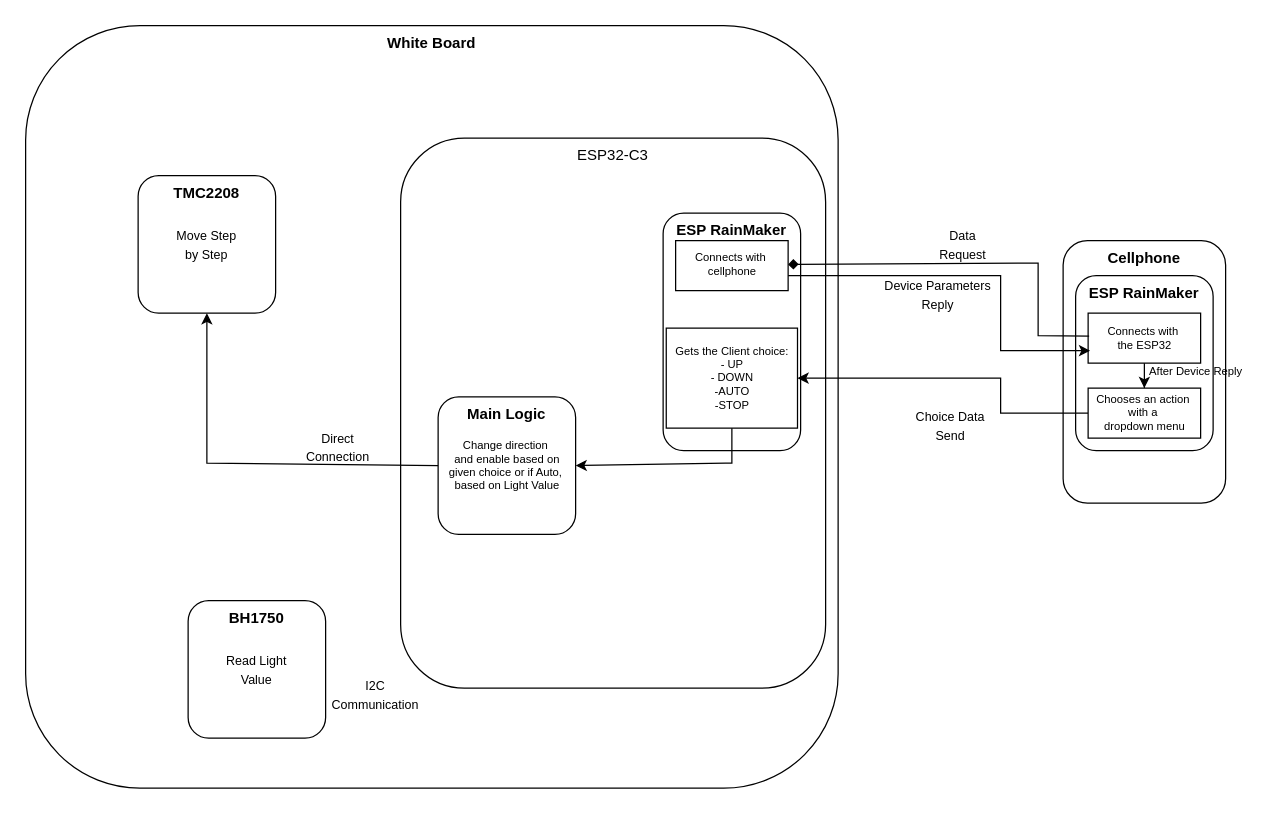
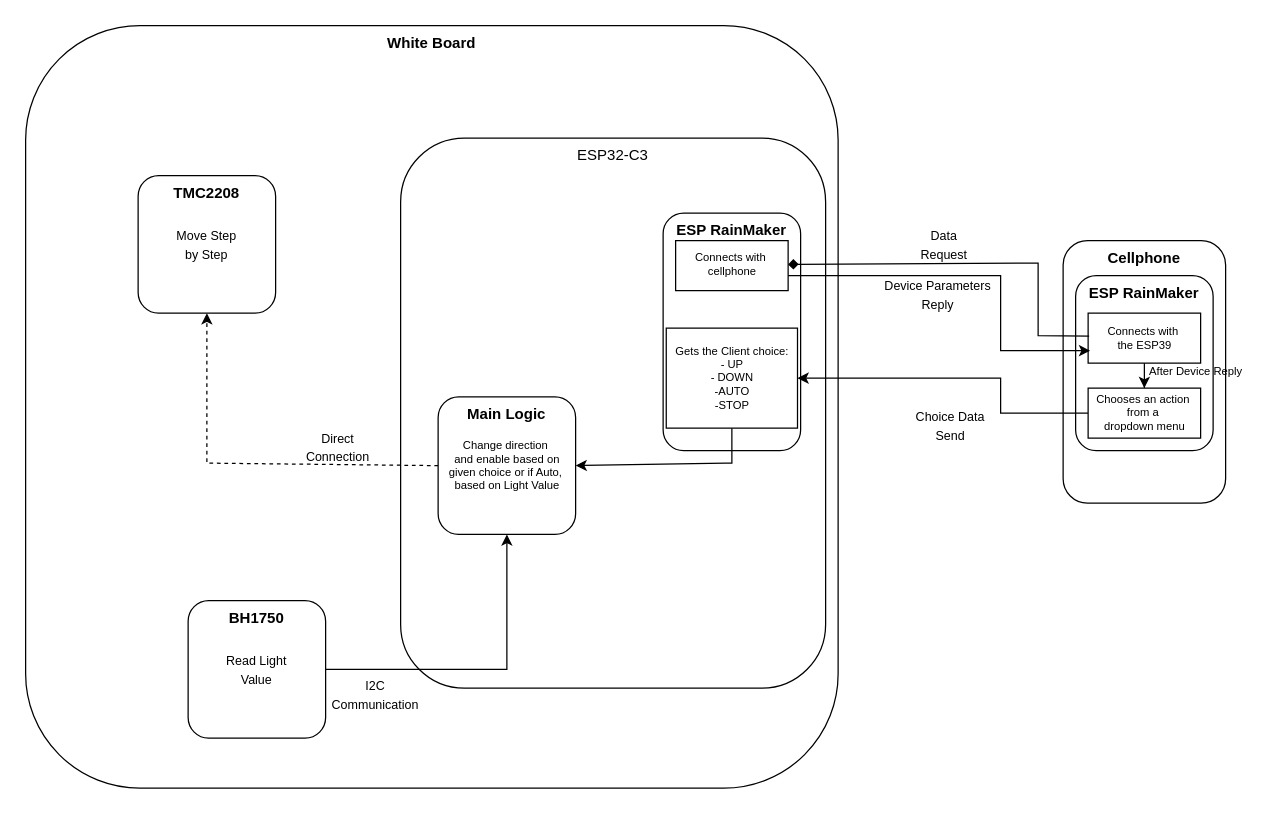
node "Data Request": moved (963, 244) -> (944, 244)
node "Connects with the ESP32": label "Connects with the ESP32" -> "Connects with the ESP39"
node "Chooses an action with a dropdown menu": label "Chooses an action with a dropdown menu" -> "Chooses an action from a dropdown menu"
edge "Main Logic" -> "TMC2208": style solid -> dashed
edge "BH1750" -> "Main Logic": added
